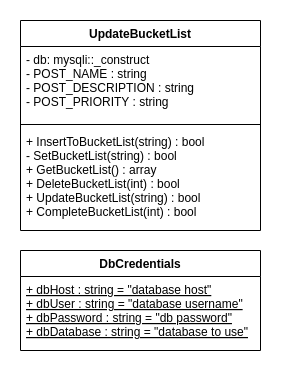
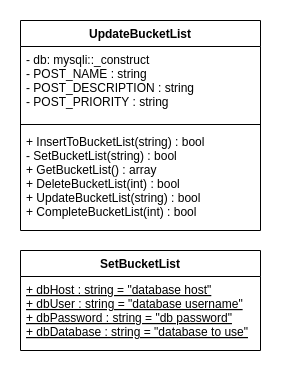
node "DbCredentials": label "DbCredentials" -> "SetBucketList"
